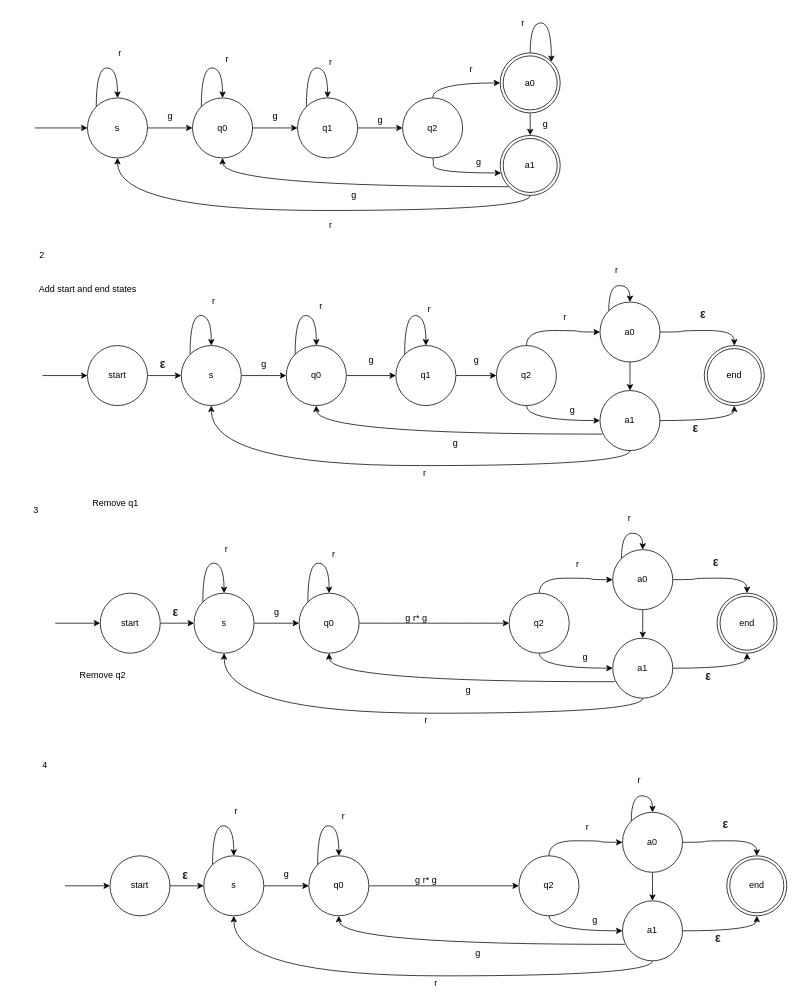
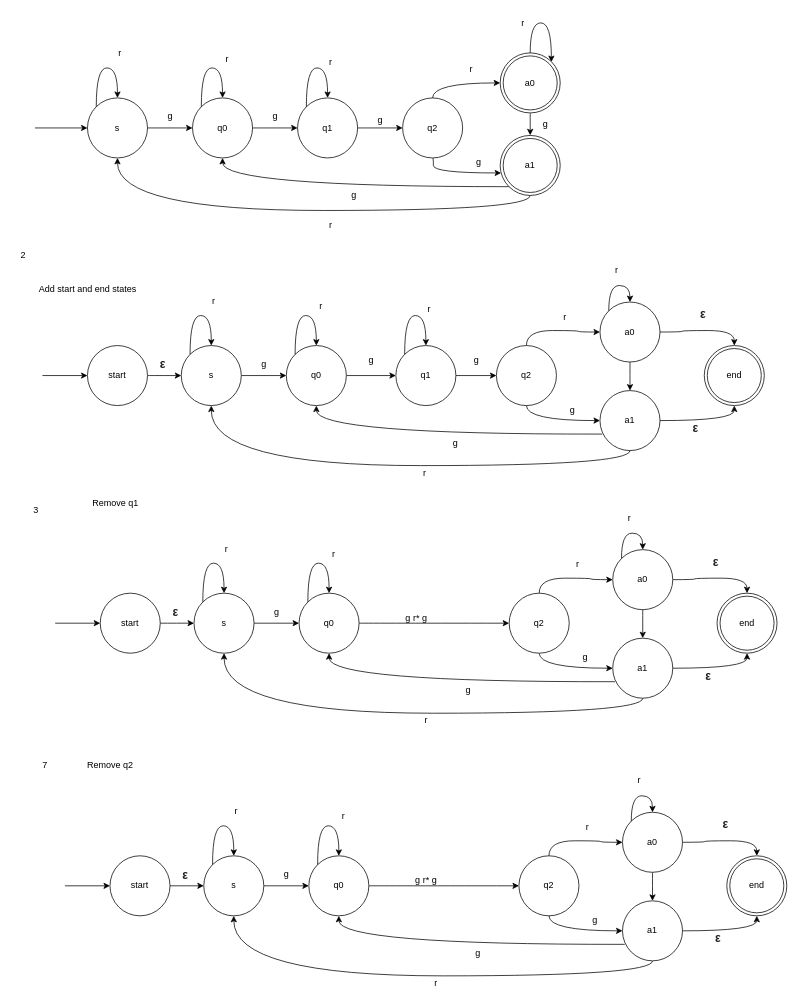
node "2": moved (42, 255) -> (23, 255)
node "Remove q2": moved (102, 675) -> (110, 765)
node "4": label "4" -> "7"
